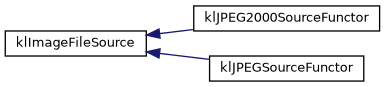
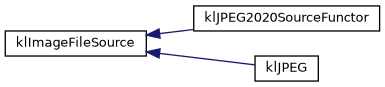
node "klJPEG2000SourceFunctor": label "klJPEG2000SourceFunctor" -> "klJPEG2020SourceFunctor"
node "klJPEGSourceFunctor": label "klJPEGSourceFunctor" -> "klJPEG"
